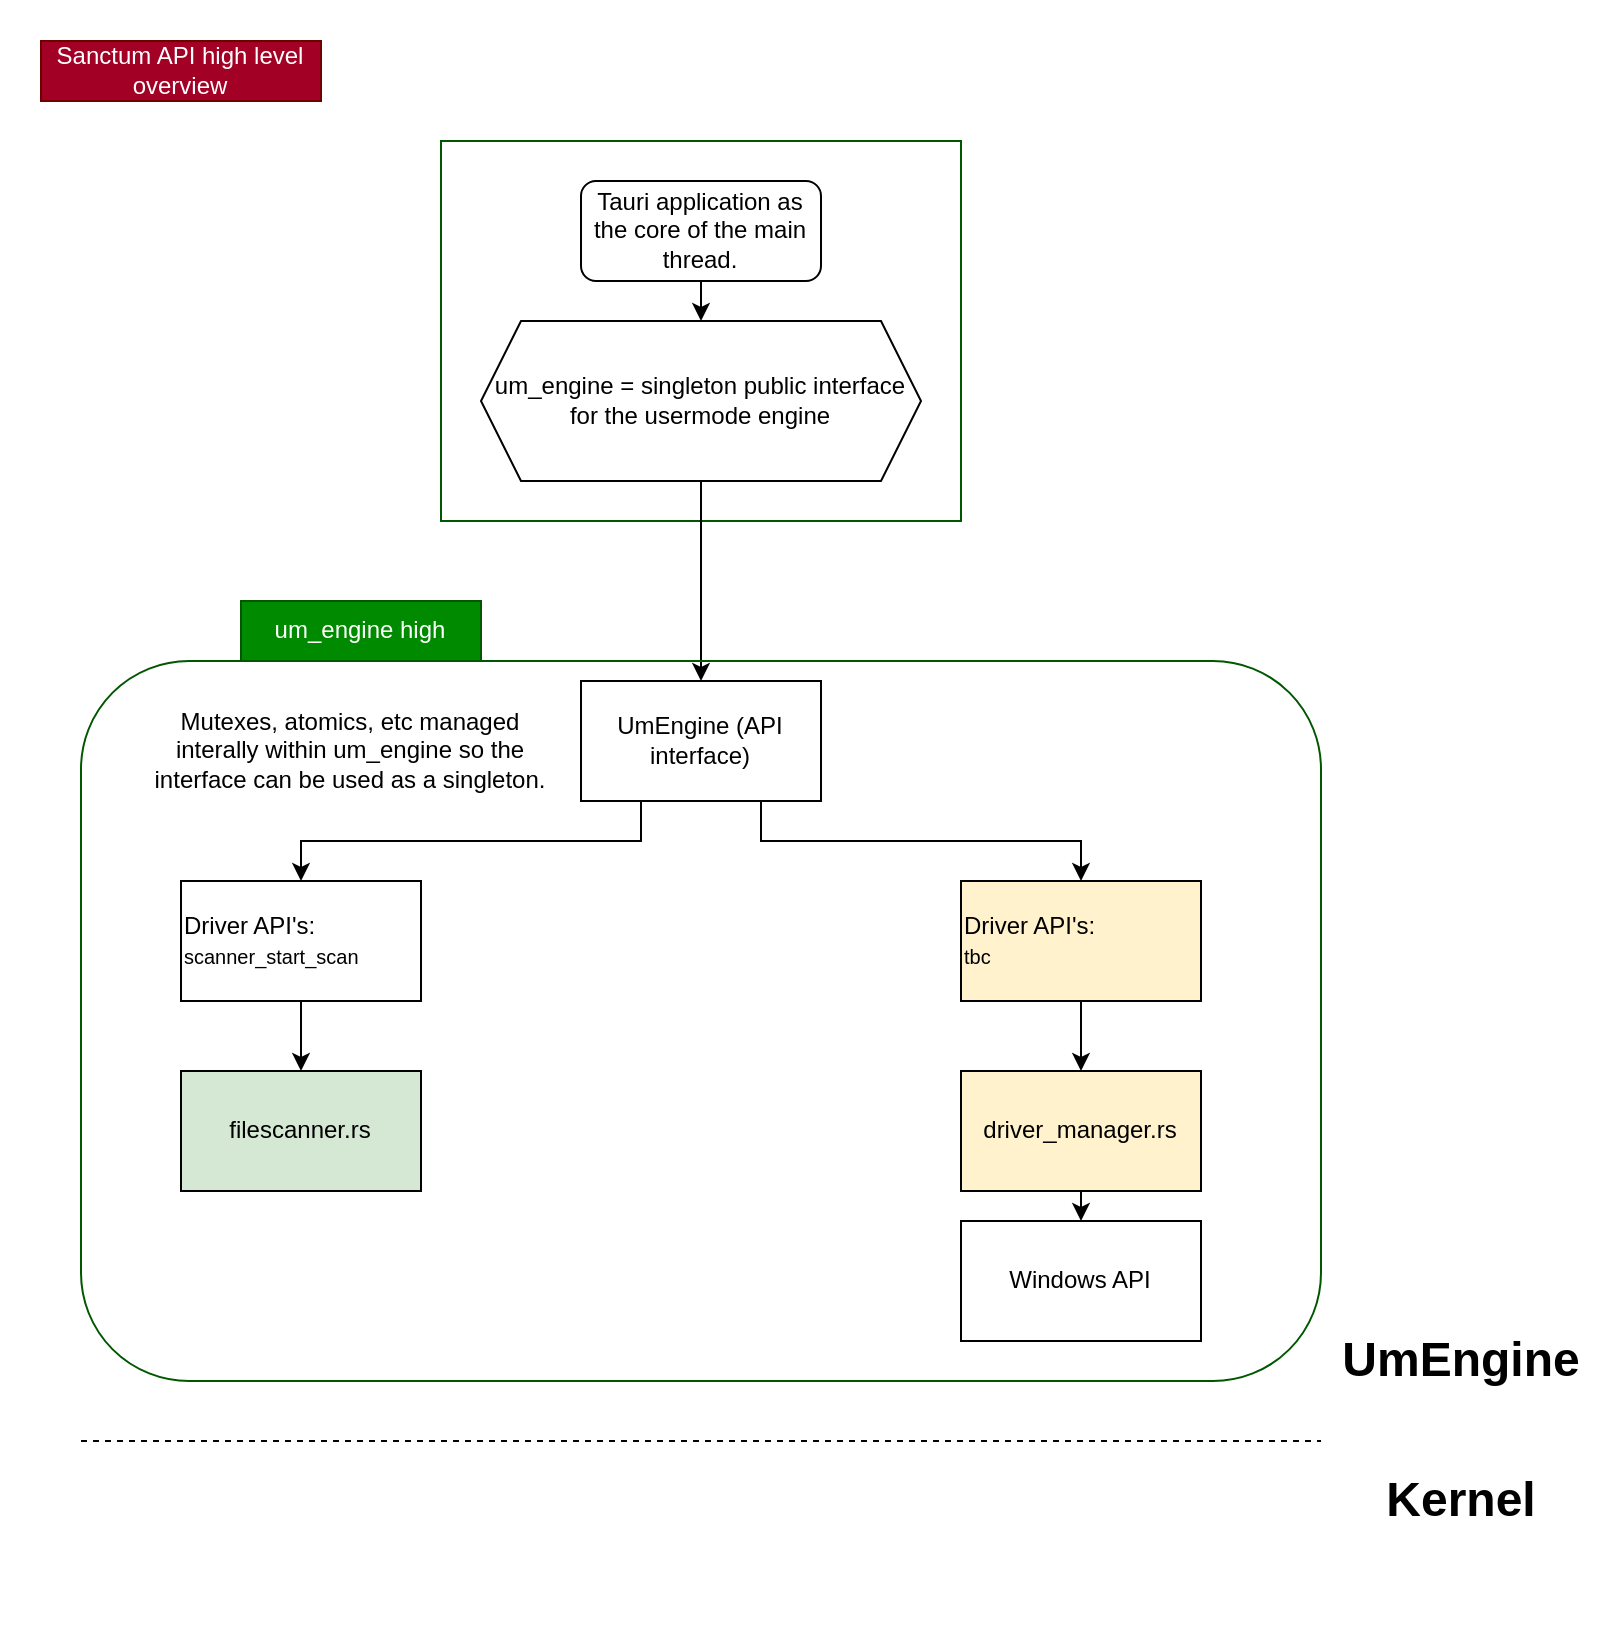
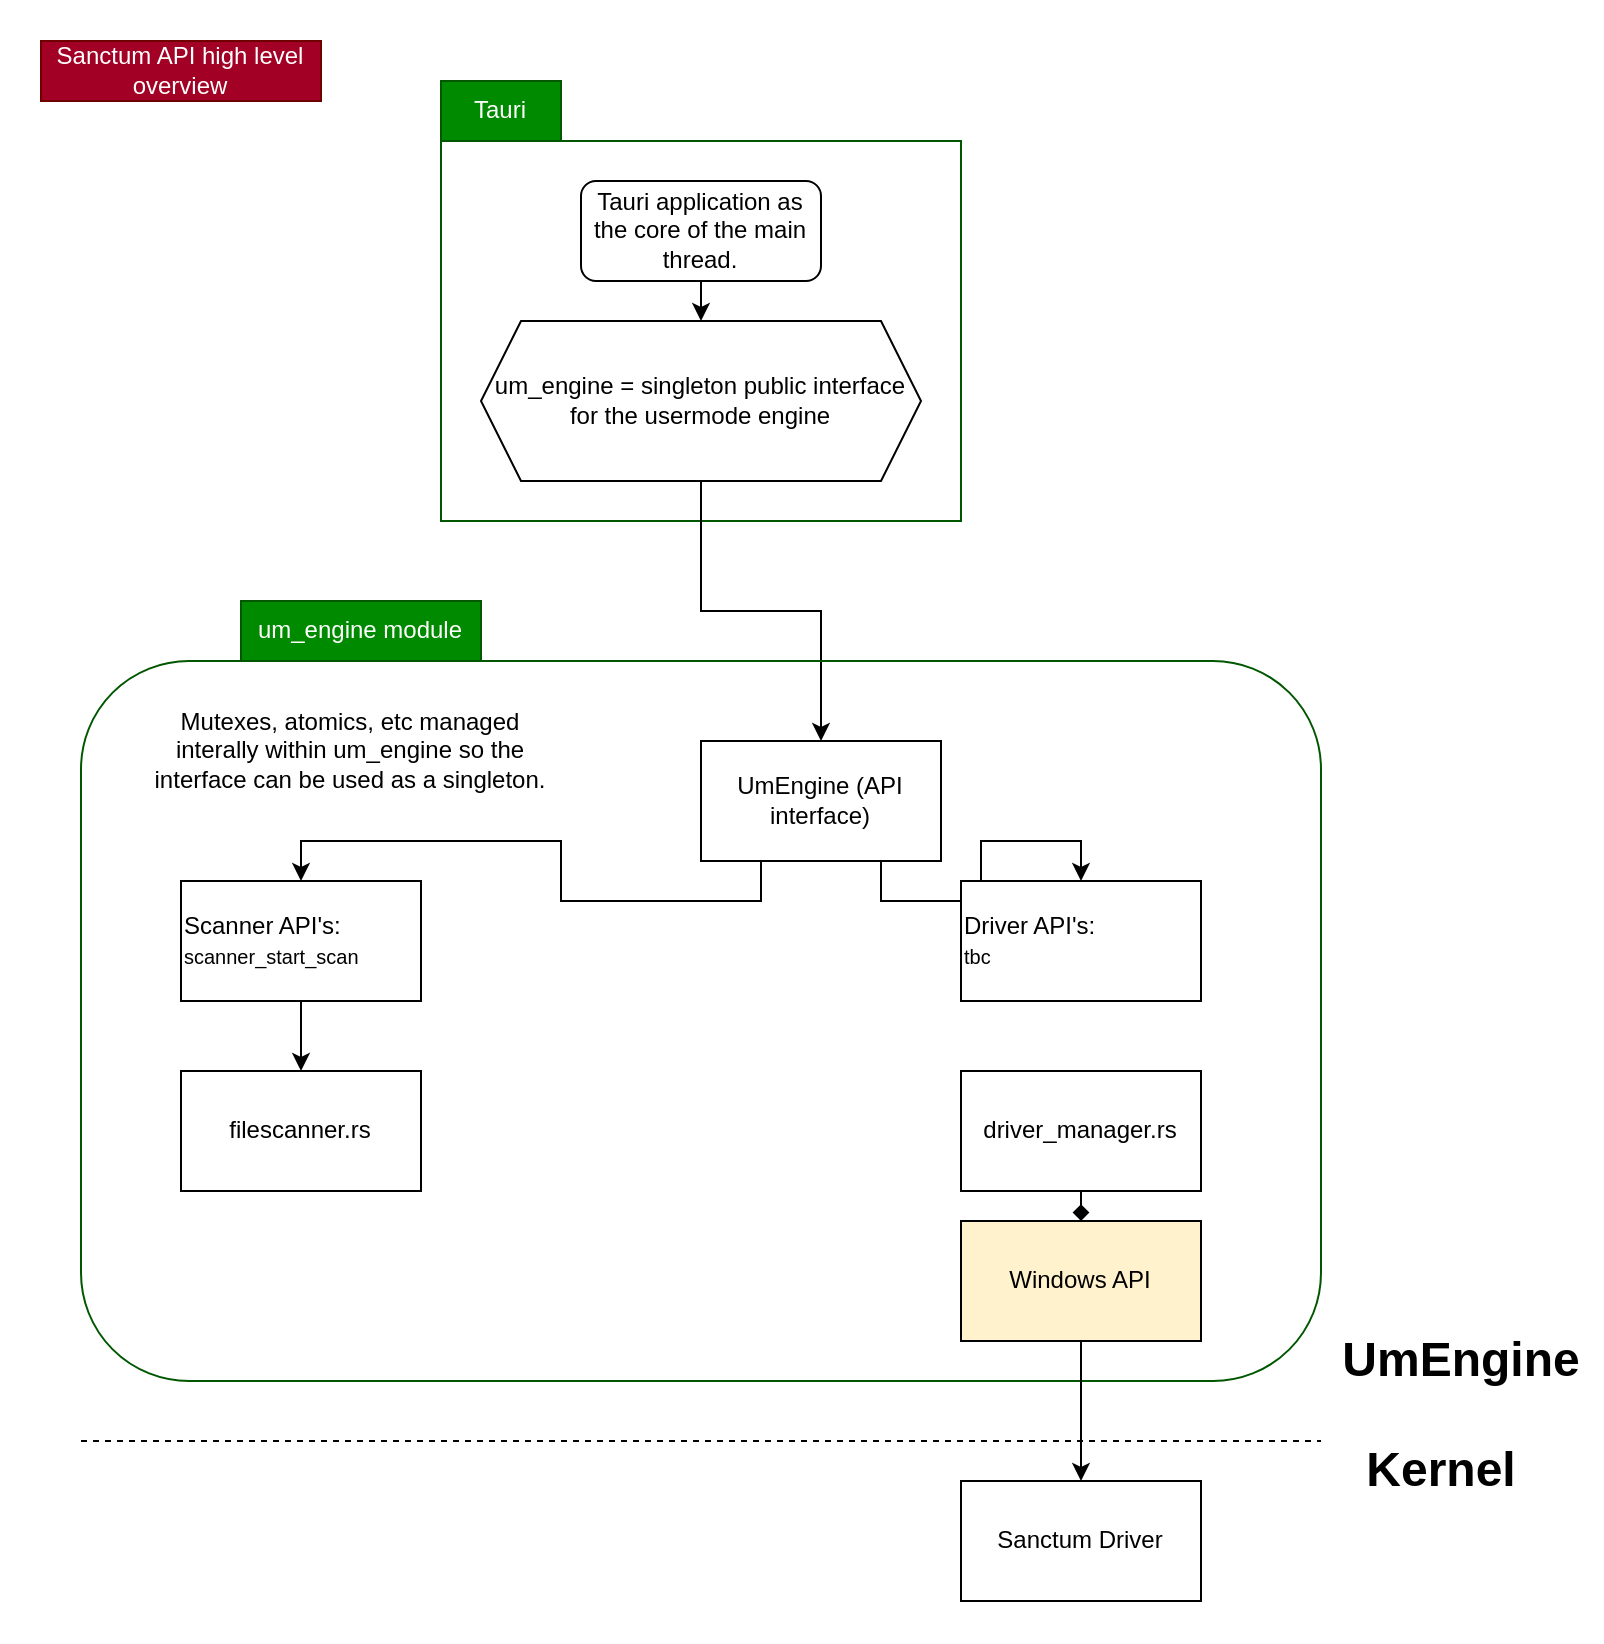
node "Tauri": added
node "um_engine high": label "um_engine high" -> "um_engine module"
node "UmEngine (API interface)": moved (701, 741) -> (821, 801)
node "Driver API's: scanner_start_scan": label "Driver API's: scanner_start_scan" -> "Scanner API's: scanner_start_scan"
node "Driver API's: tbc": fillcolor #fff2cc -> #ffffff
edge "Driver API's: tbc" -> "driver_manager.rs": removed
node "filescanner.rs": fillcolor #d5e8d4 -> #ffffff
node "driver_manager.rs": fillcolor #fff2cc -> #ffffff
edge "driver_manager.rs" -> "Windows API": arrowhead classic -> diamond
node "Windows API": fillcolor #ffffff -> #fff2cc
edge "Windows API" -> "Sanctum Driver": added
node "Kernel": moved (1461, 1501) -> (1441, 1471)
node "Sanctum Driver": added
